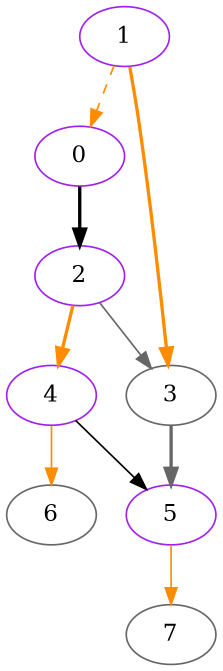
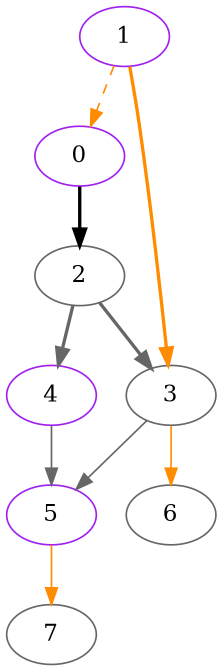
node "2": color purple -> gray40
edge "2" -> "4": color darkorange -> gray40
edge "2" -> "3": style solid -> bold
edge "4" -> "6": now "3" -> "6"
edge "3" -> "5": style bold -> solid
edge "4" -> "5": color black -> gray40
